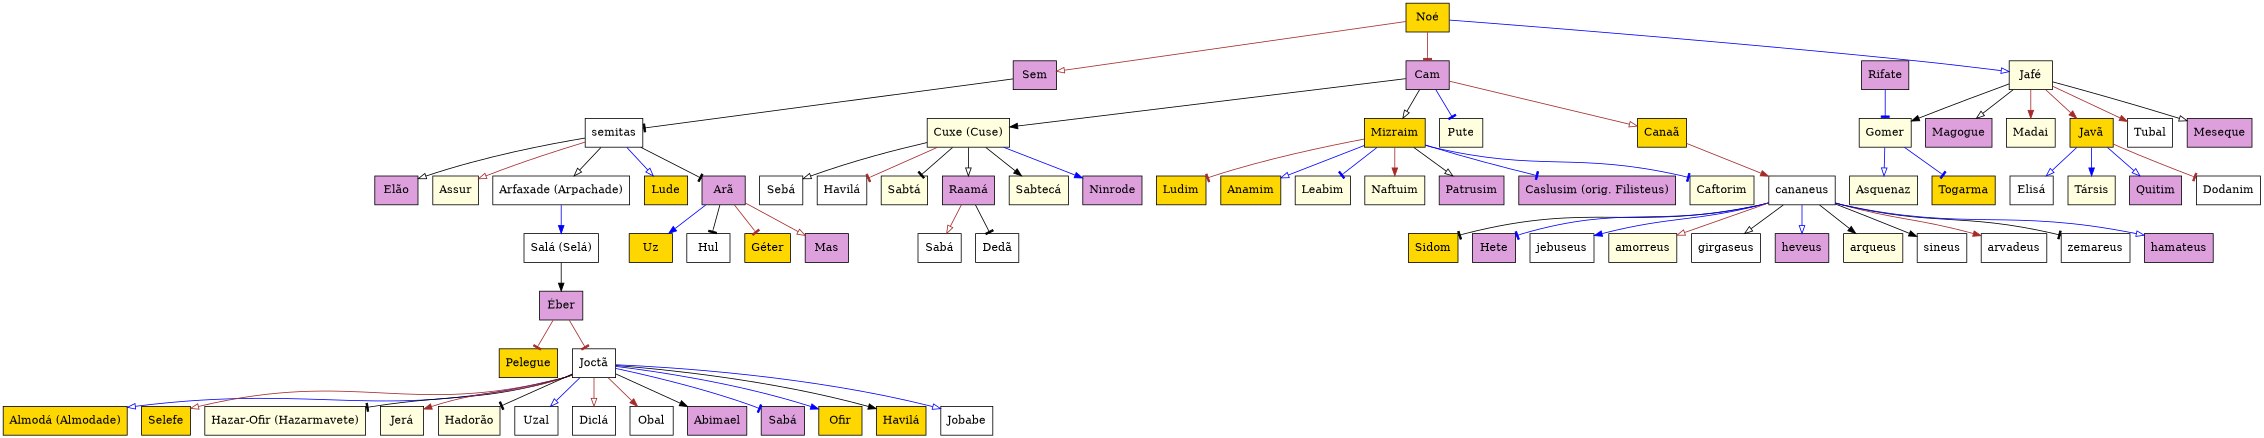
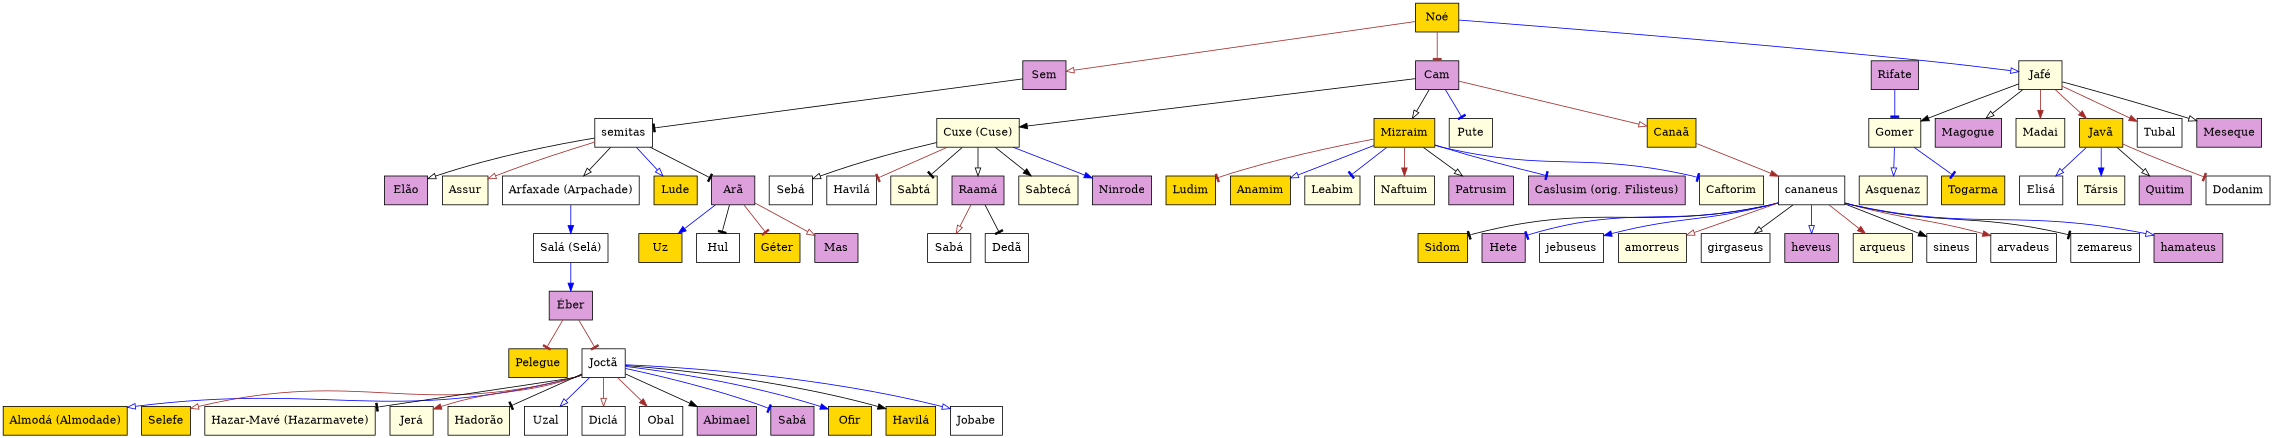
edge "Javã" -> "Quitim": color blue -> black
edge "cananeus" -> "arqueus": color black -> brown
edge "Salá (Selá)" -> "Éber": color black -> blue
node "Hazar-Ofir (Hazarmavete)": label "Hazar-Ofir (Hazarmavete)" -> "Hazar-Mavé (Hazarmavete)"
